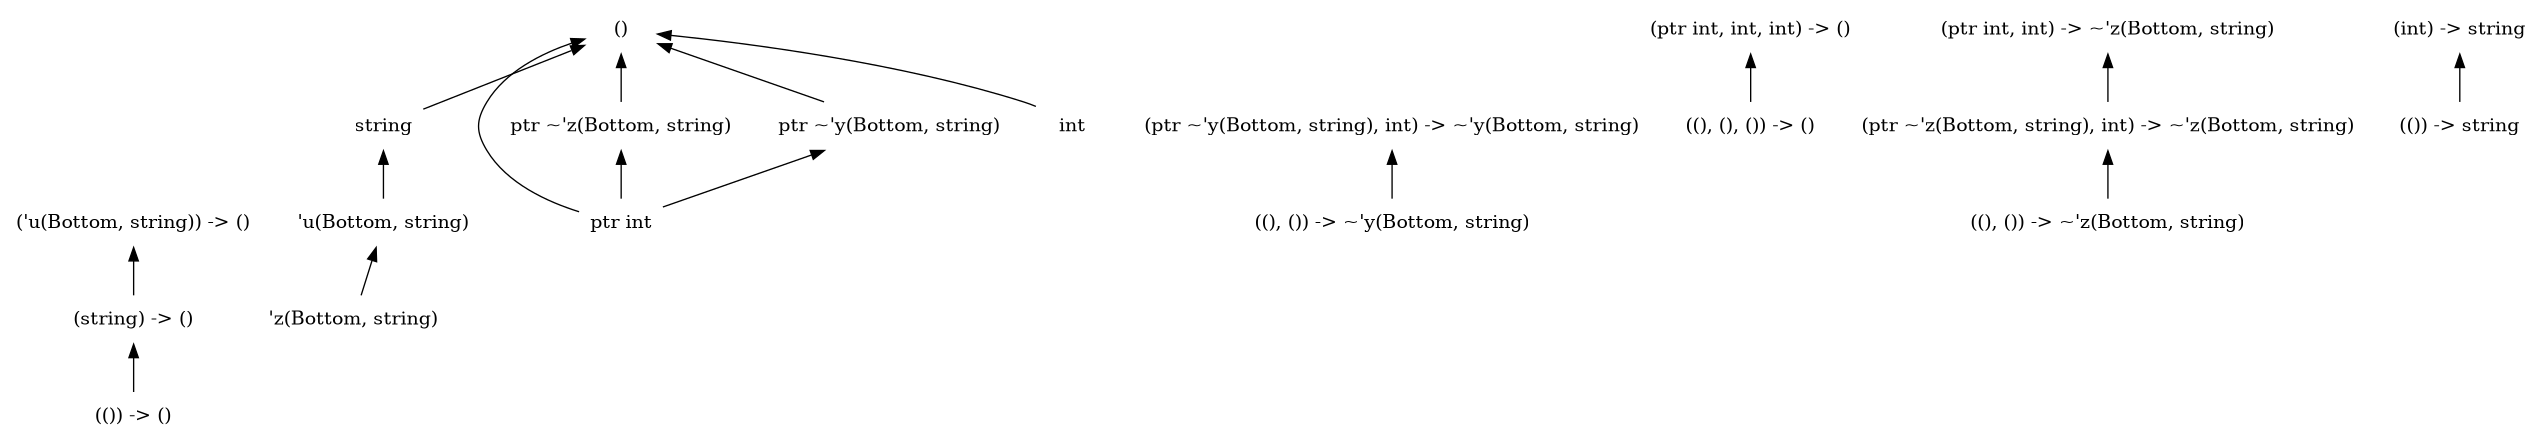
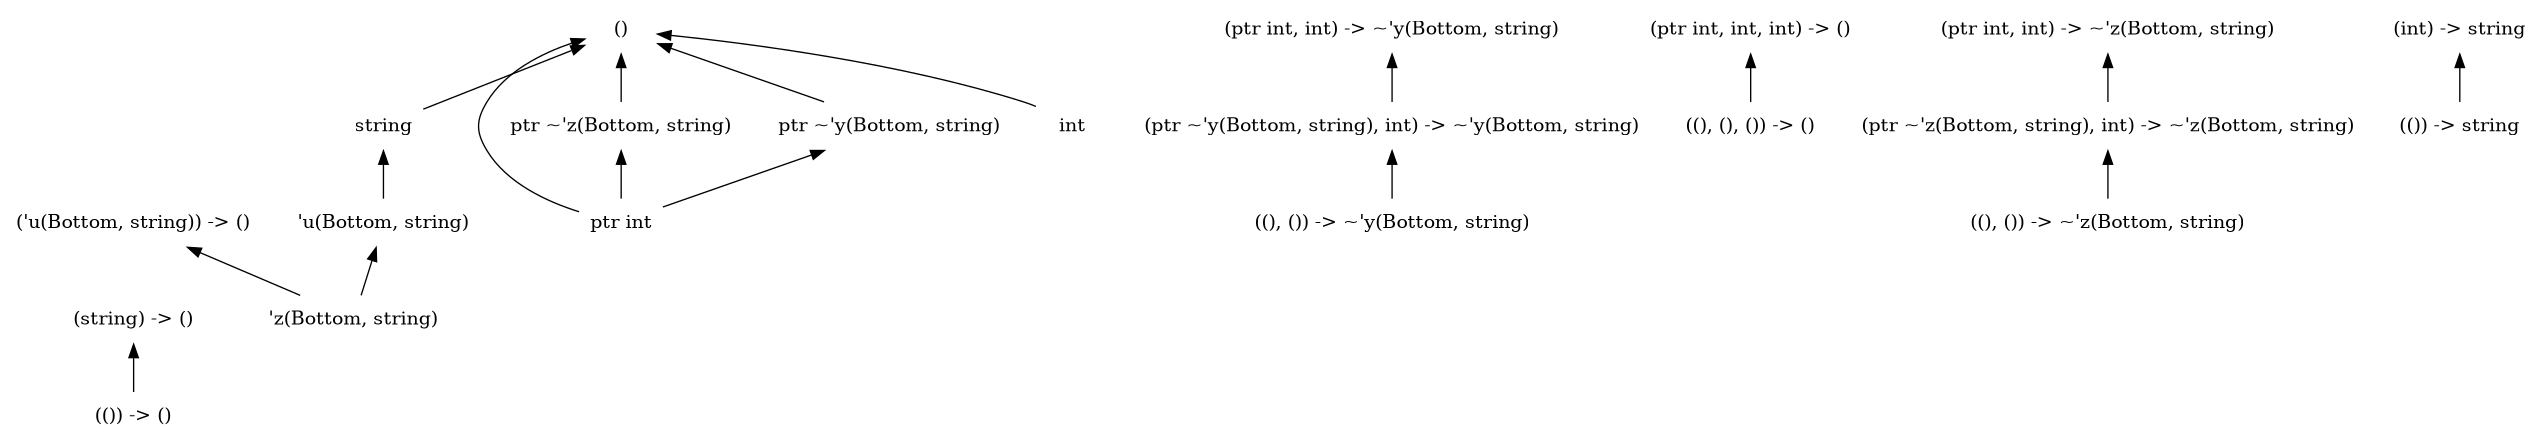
node "(ptr int, int) -> ~'y(Bottom, string)": added
edge "(string) -> ()" -> "('u(Bottom, string)) -> ()": now "'z(Bottom, string)" -> "('u(Bottom, string)) -> ()"
